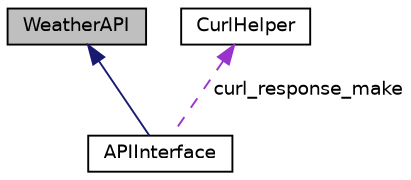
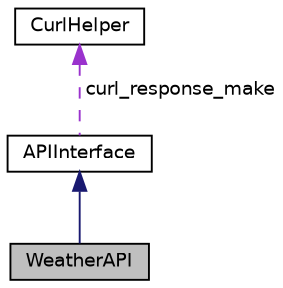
edge "APIInterface" -> "WeatherAPI": reversed
